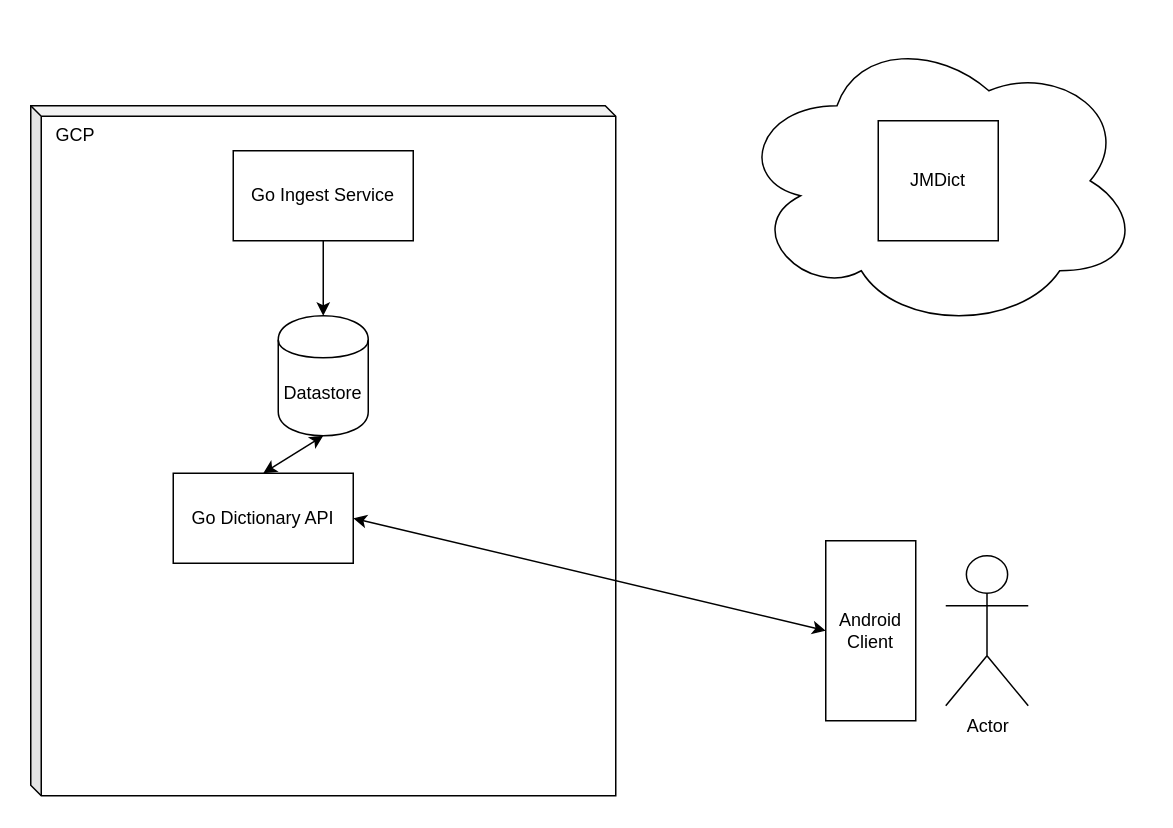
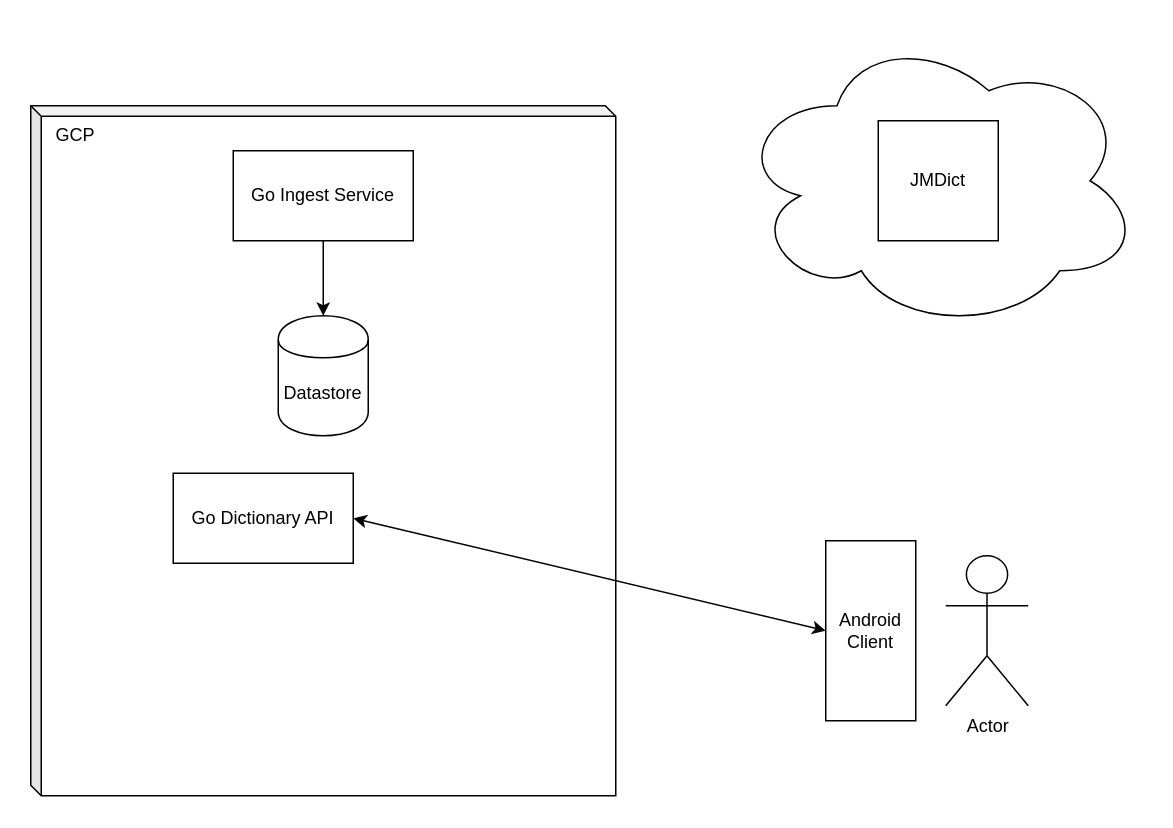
edge "Datastore" -- "Go Dictionary API": removed
